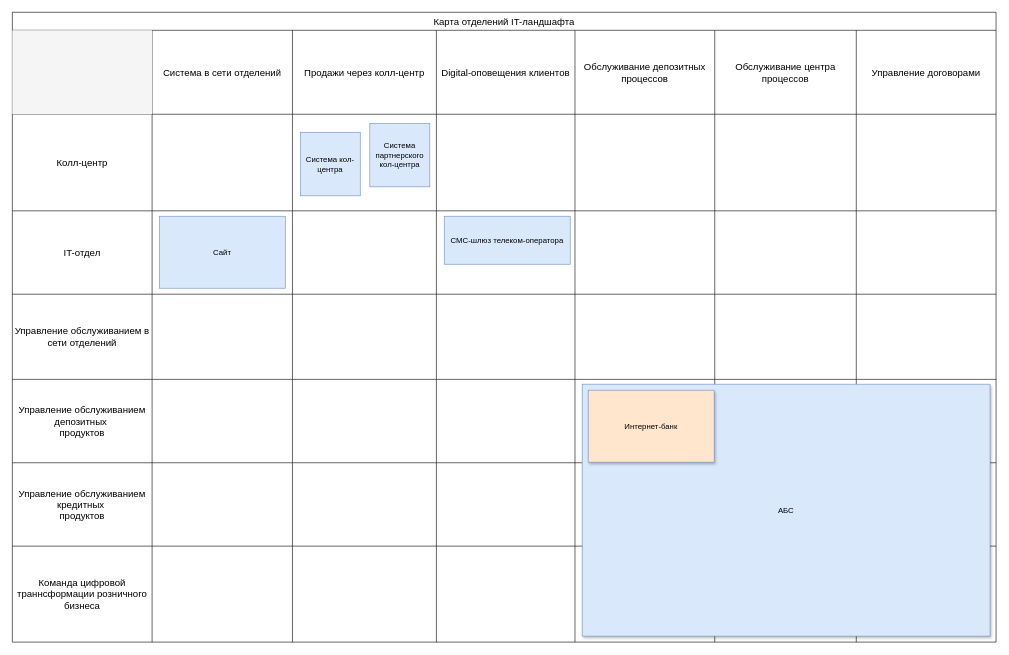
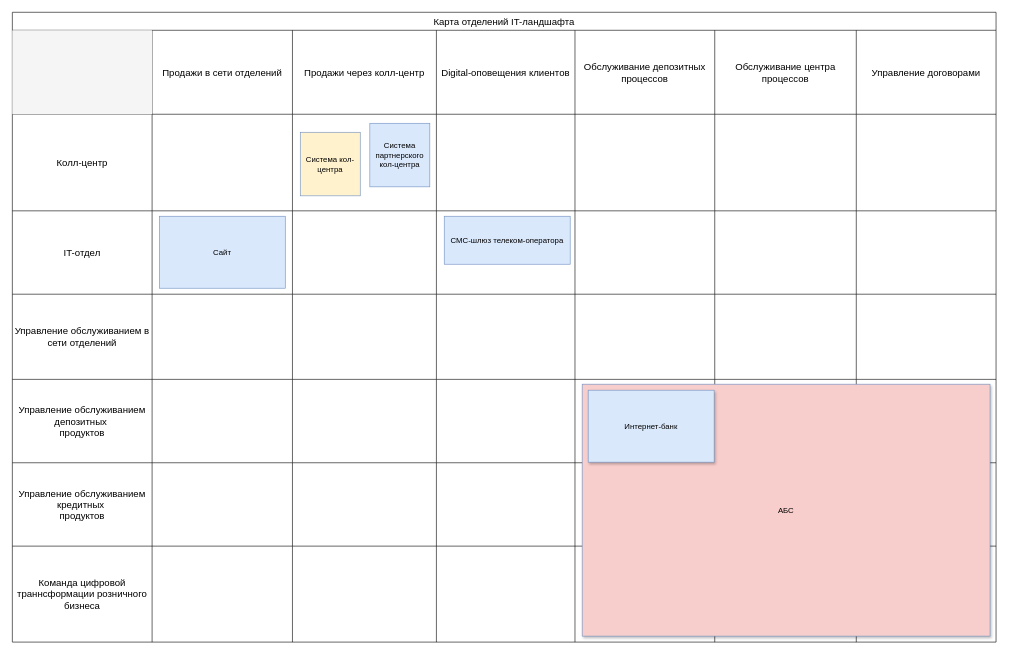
node "Система в сети отделений": label "Система в сети отделений" -> "Продажи в сети отделений"
node "Система кол-центра": fillcolor #dae8fc -> #fff2cc
node "Интернет-банк": fillcolor #ffe6cc -> #dae8fc
node "АБС": fillcolor #dae8fc -> #f8cecc
